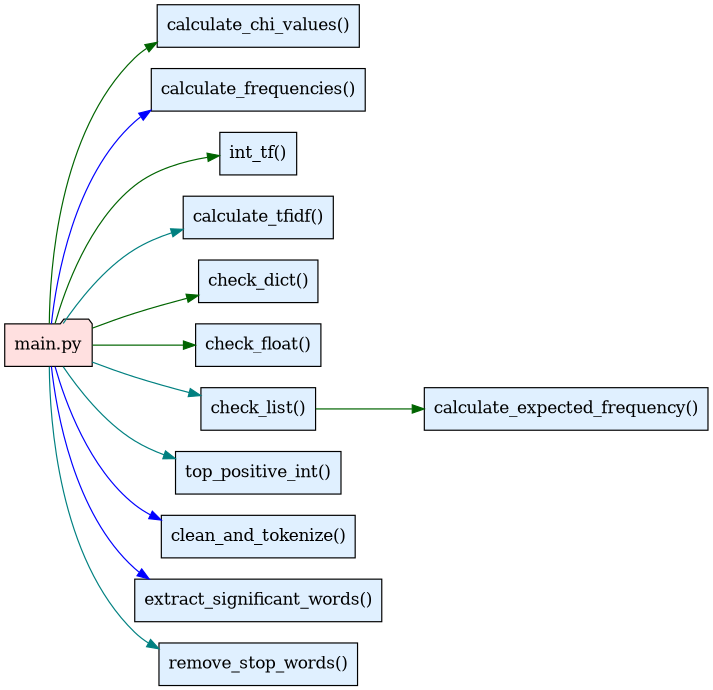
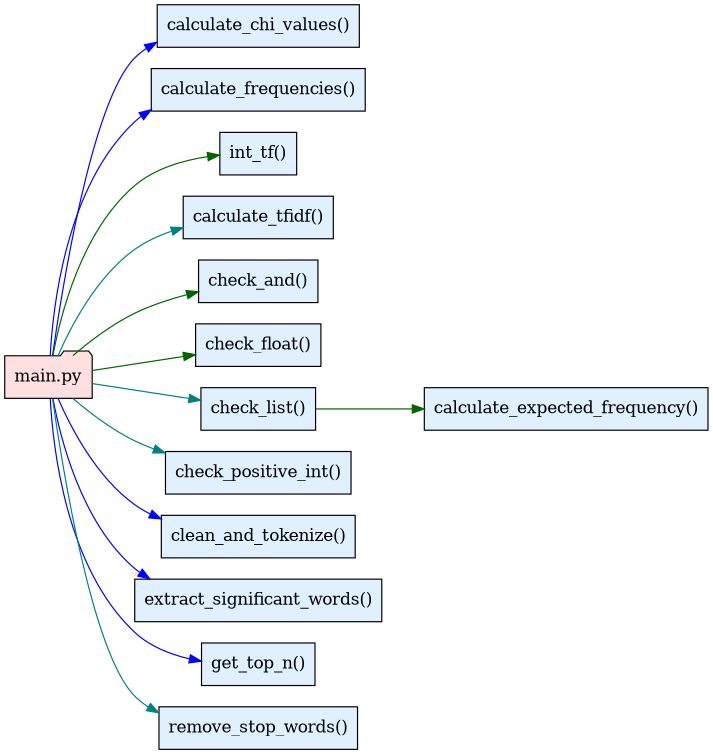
edge "main.py" -> "calculate_chi_values()": color darkgreen -> blue
node "check_dict()": label "check_dict()" -> "check_and()"
node "top_positive_int()": label "top_positive_int()" -> "check_positive_int()"
node "get_top_n()": added
